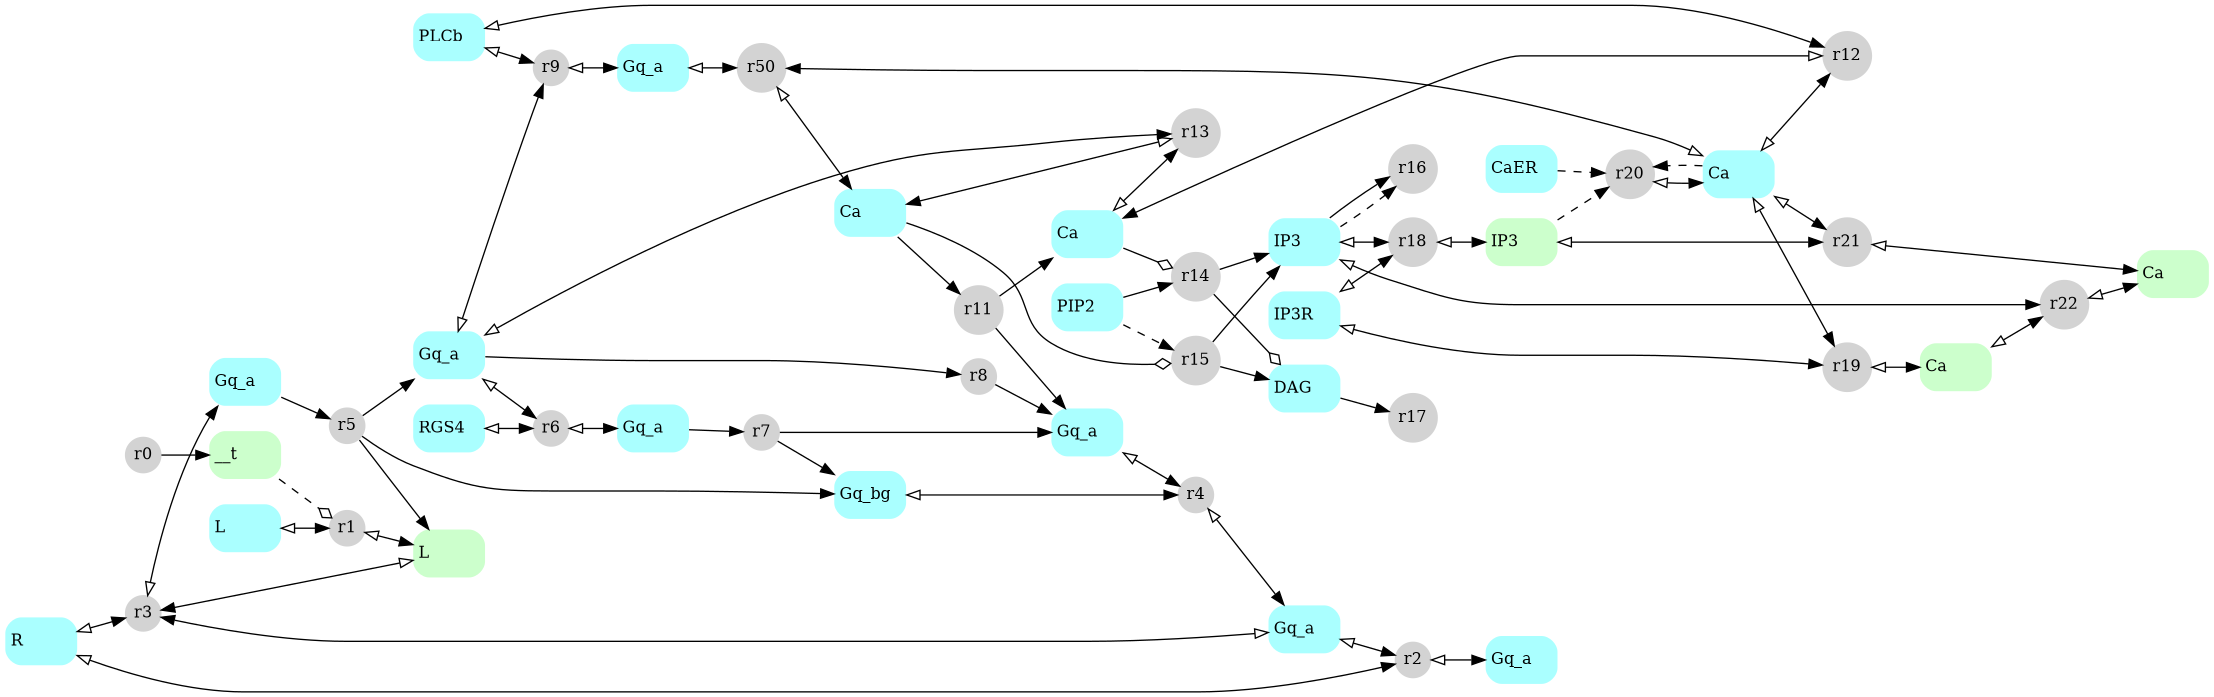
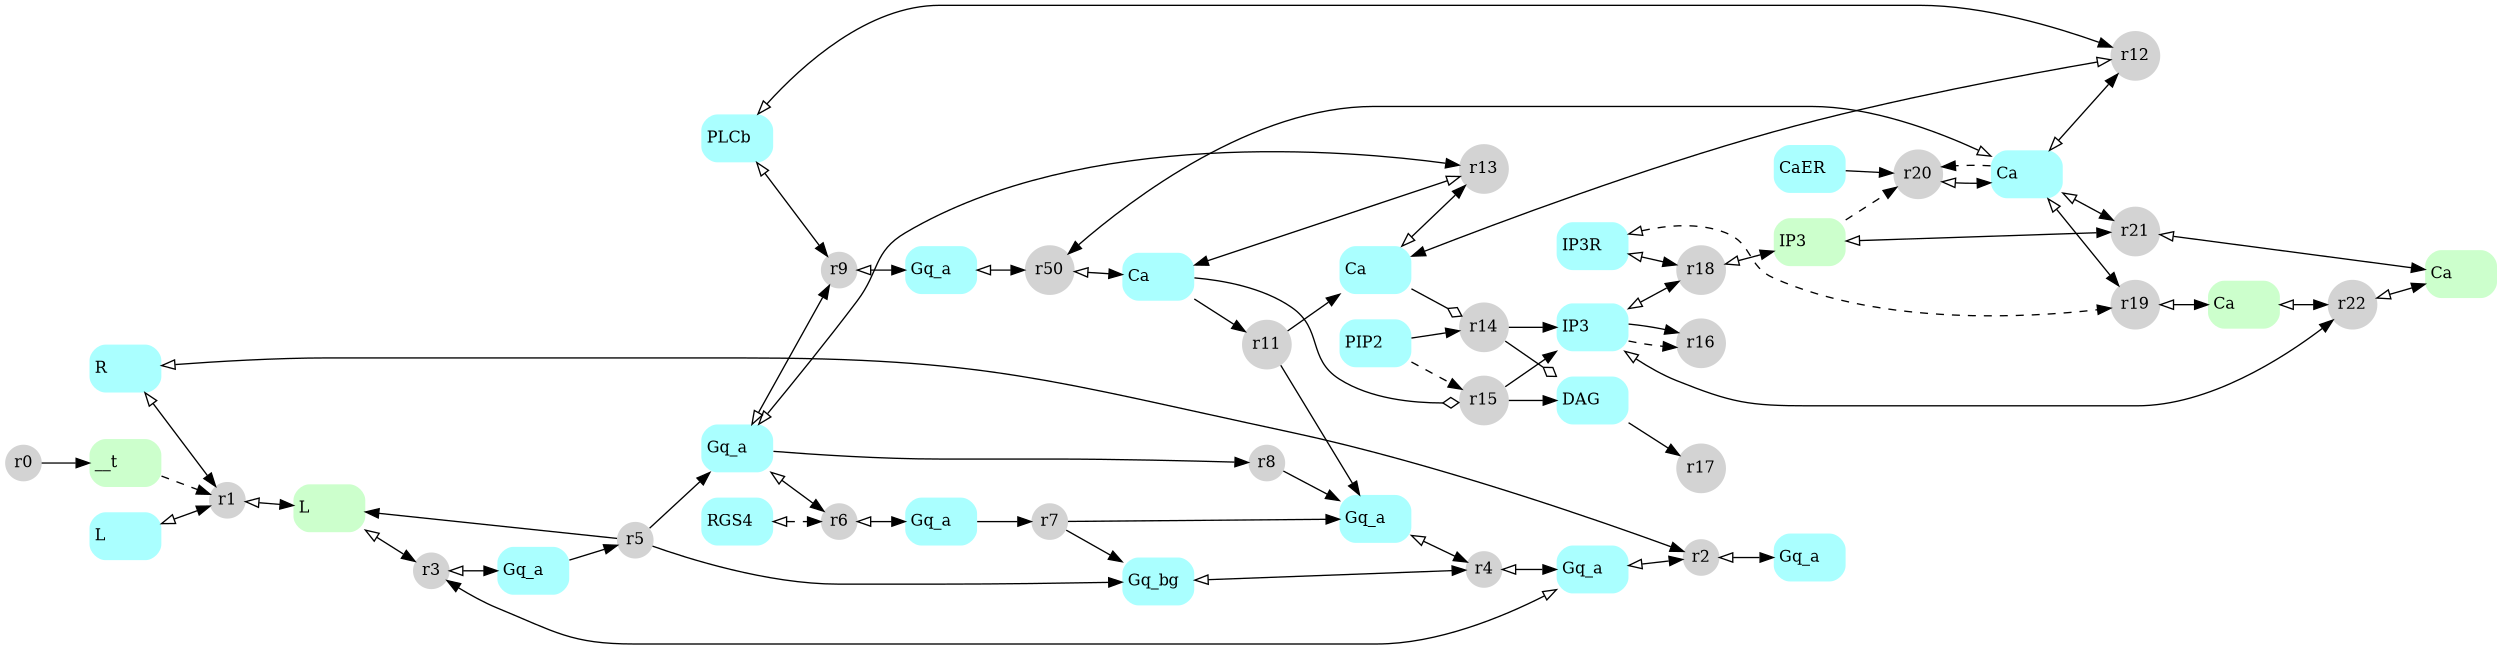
edge "CaER" -> "r20": style dashed -> solid
edge "IP3R" -- "r19": style solid -> dashed
edge "RGS4" -- "r6": style solid -> dashed
edge "__t" -> "r1": arrowhead odiamond -> normal
edge "r3" -- "R": now "r1" -- "R"
